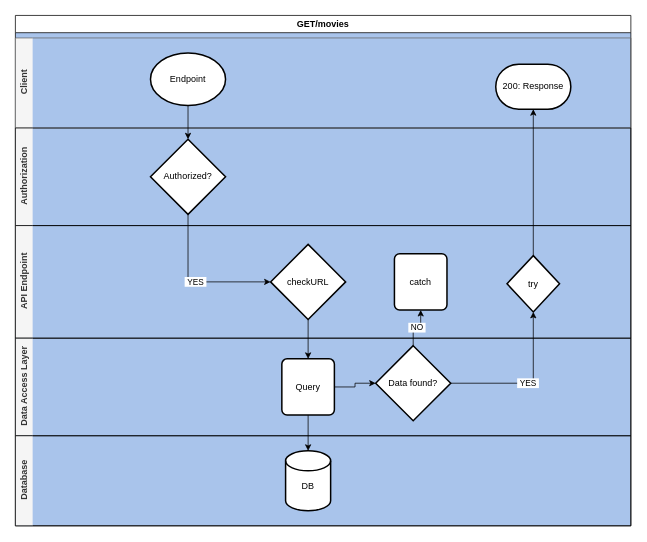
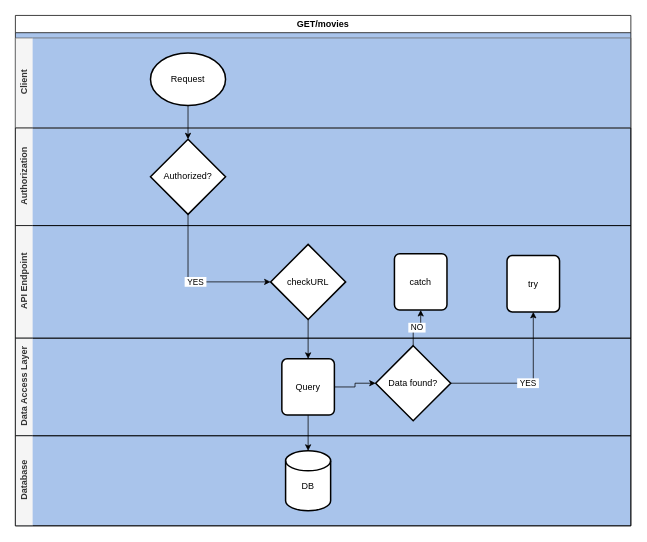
node "Endpoint": label "Endpoint" -> "Request"
node "200: Response": removed
edge "try" -> "200: Response": removed
node "try": shape diamond -> rounded rectangle
